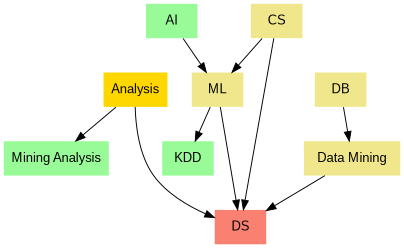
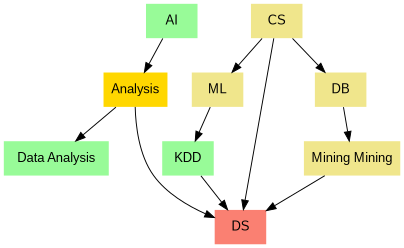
edge "AI" -> "ML": now "AI" -> "Analysis"
edge "CS" -> "DB": added
edge "ML" -> "DS": now "KDD" -> "DS"
node "Mining Analysis": label "Mining Analysis" -> "Data Analysis"
node "Data Mining": label "Data Mining" -> "Mining Mining"
